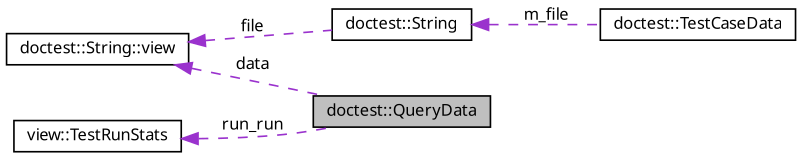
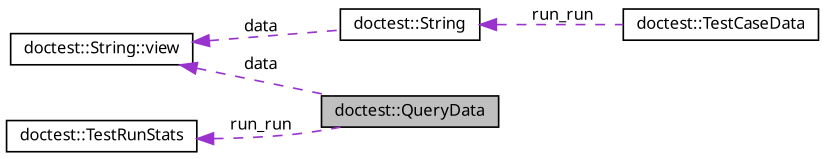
edge "doctest::TestCaseData" -> "doctest::String": label " m_file" -> " run_run"
edge "doctest::String" -> "doctest::String::view": label " file" -> " data"
node "view::TestRunStats": label "view::TestRunStats" -> "doctest::TestRunStats"
